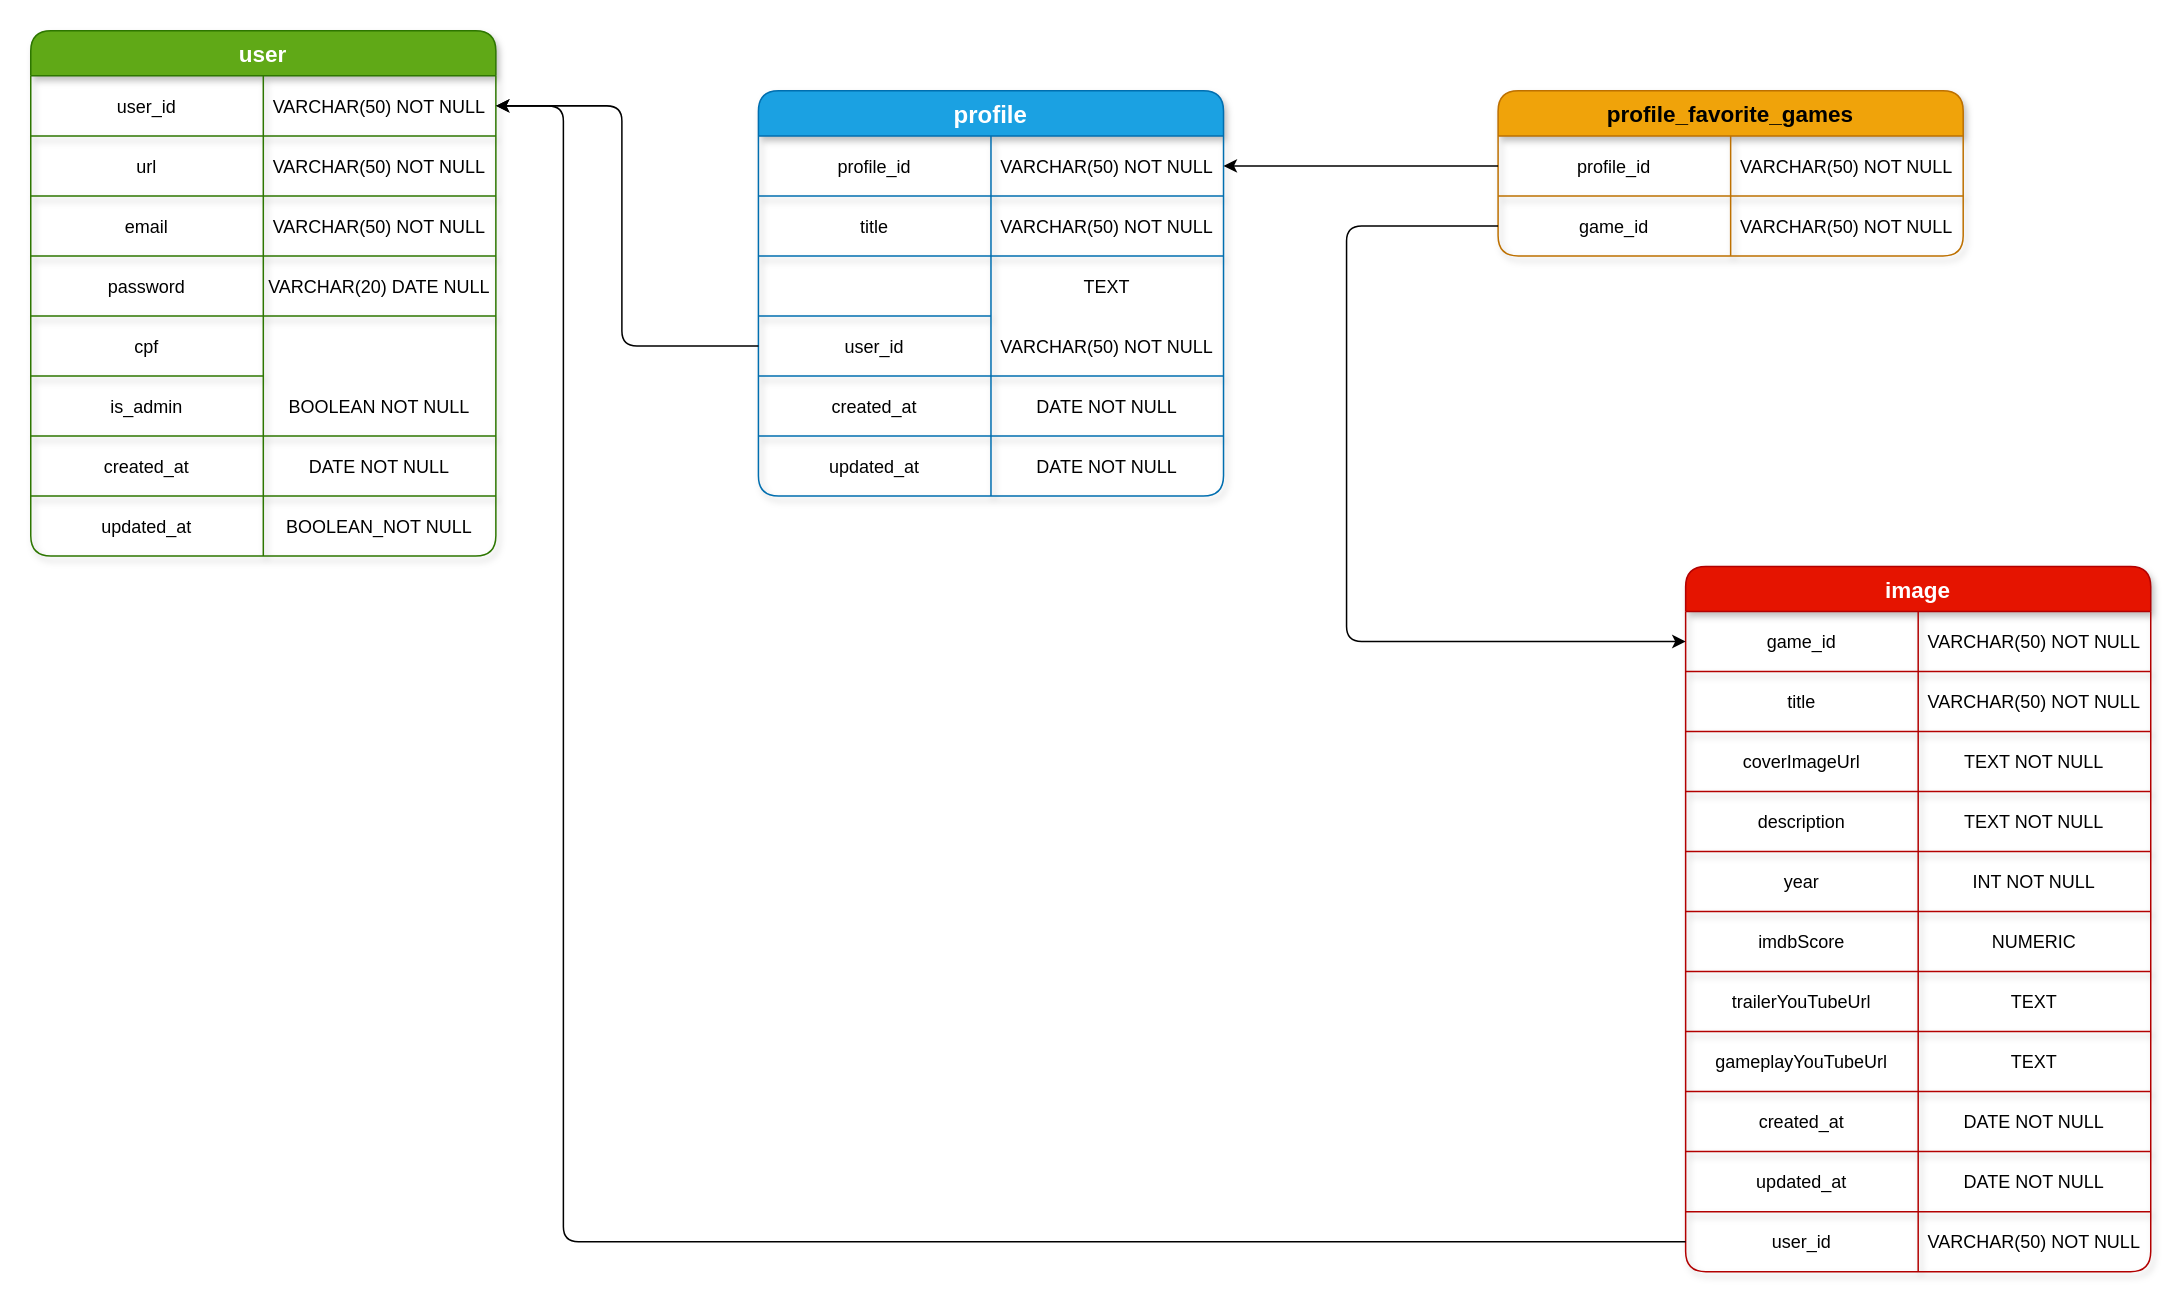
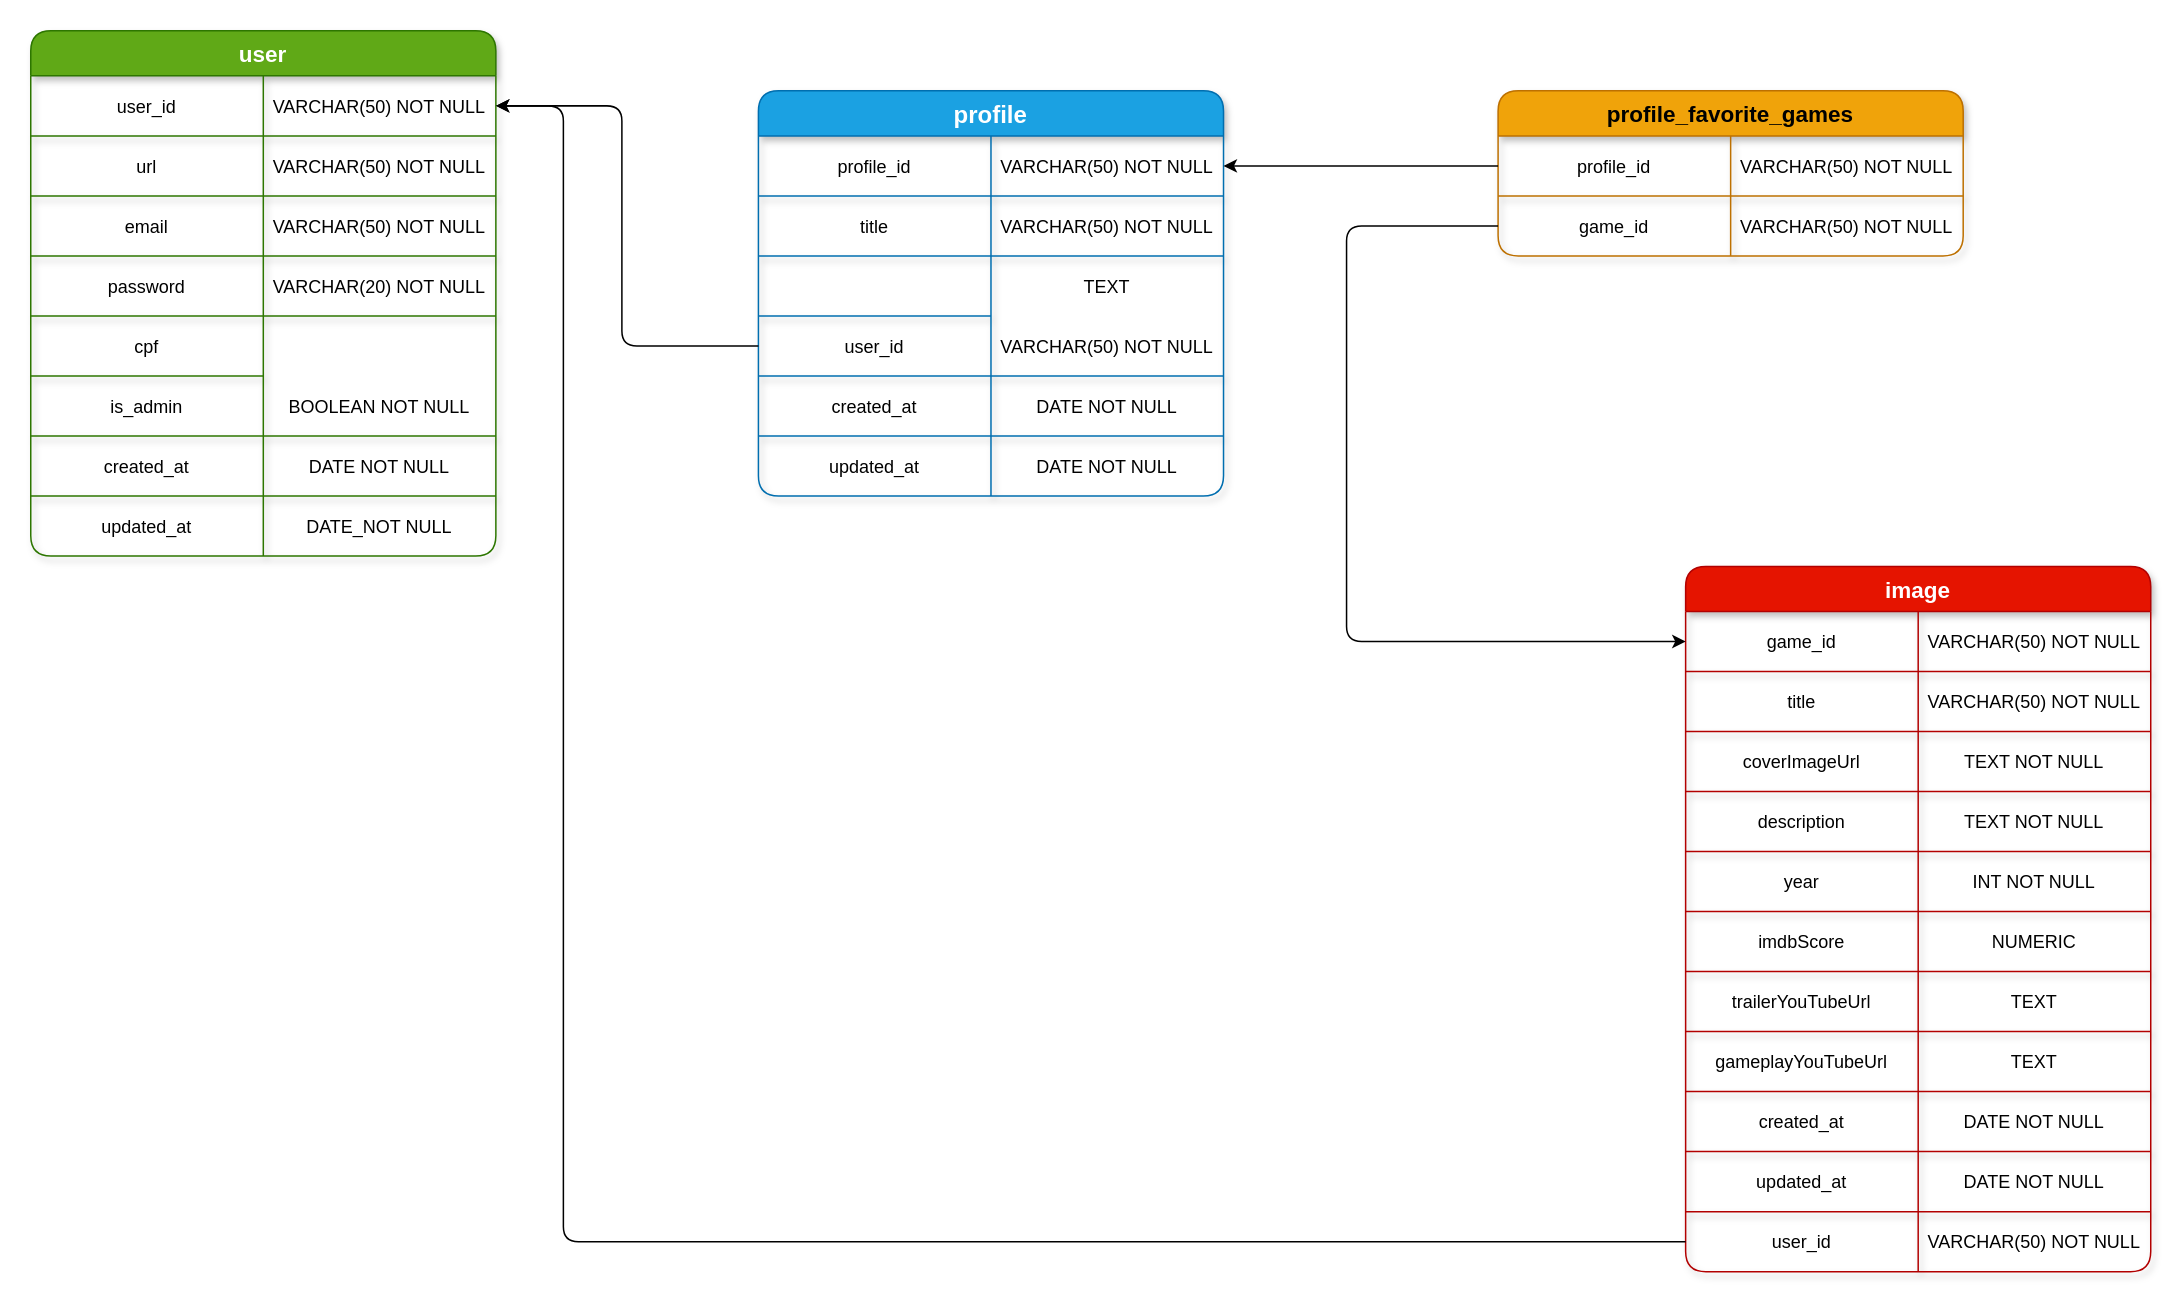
node "VARCHAR(20) DATE NULL": label "VARCHAR(20) DATE NULL" -> "VARCHAR(20) NOT NULL"
node "BOOLEAN_NOT NULL": label "BOOLEAN_NOT NULL" -> "DATE_NOT NULL"
